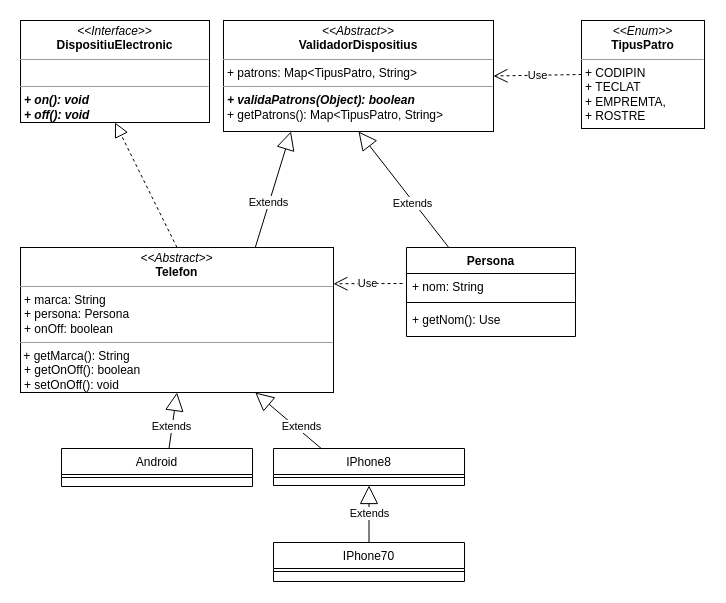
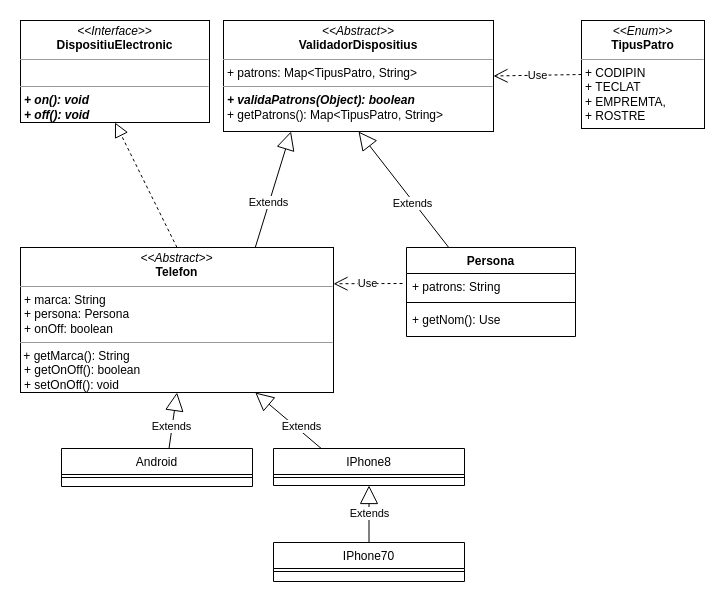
node "+ nom: String": label "+ nom: String" -> "+ patrons: String"
